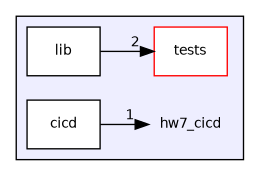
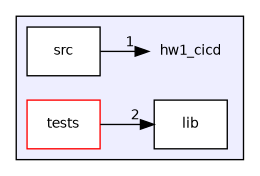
edge "lib" -> "tests": reversed
node "cicd": label "cicd" -> "src"
node "hw7_cicd": label "hw7_cicd" -> "hw1_cicd"
